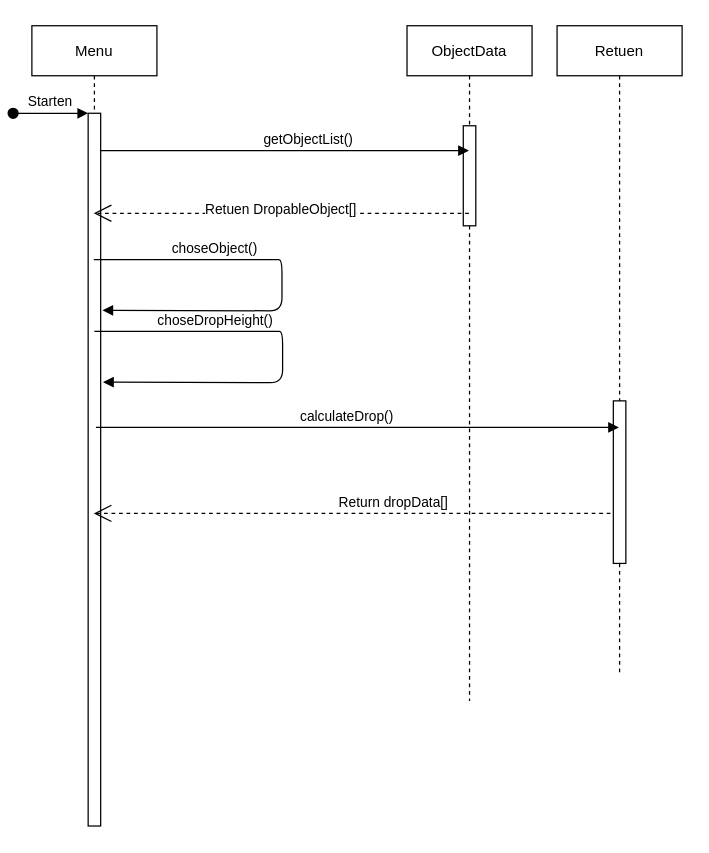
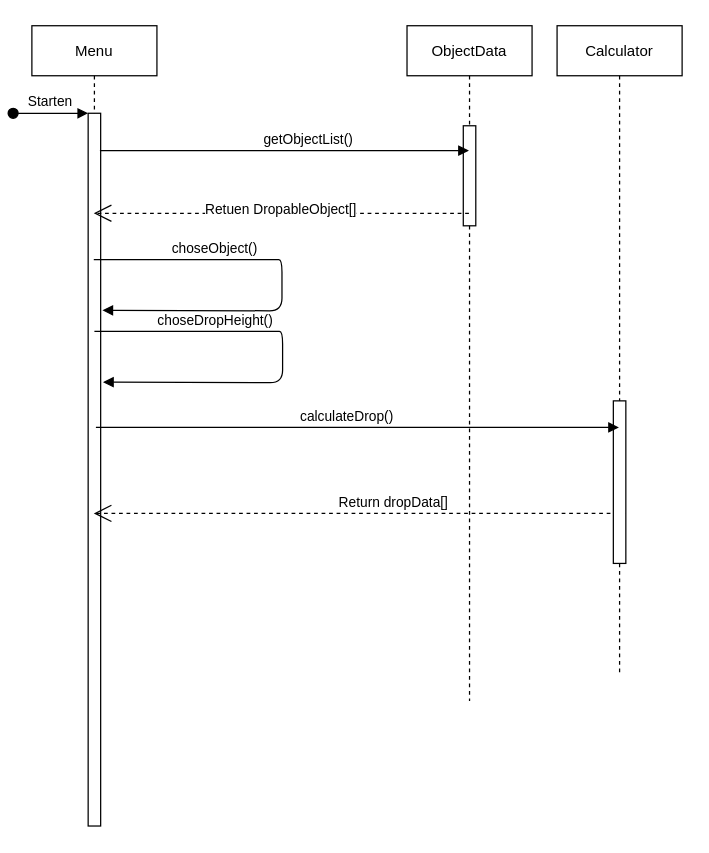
node "Retuen": label "Retuen" -> "Calculator"
